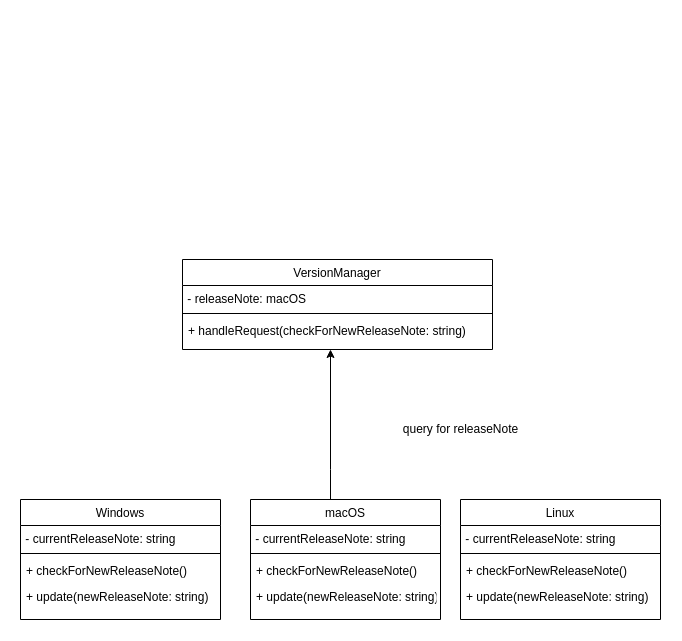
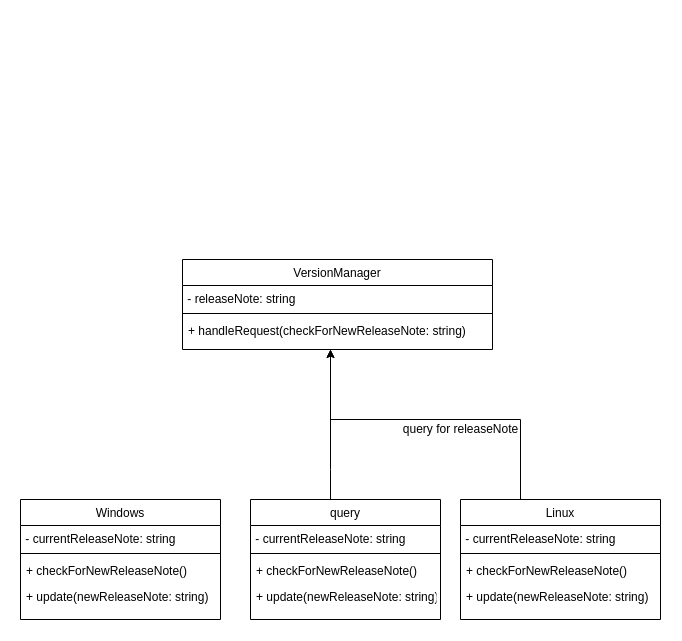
node "- releaseNote: macOS": label "- releaseNote: macOS" -> "- releaseNote: string"
edge "Linux" -> "VersionManager": added
node "macOS": label "macOS" -> "query"
